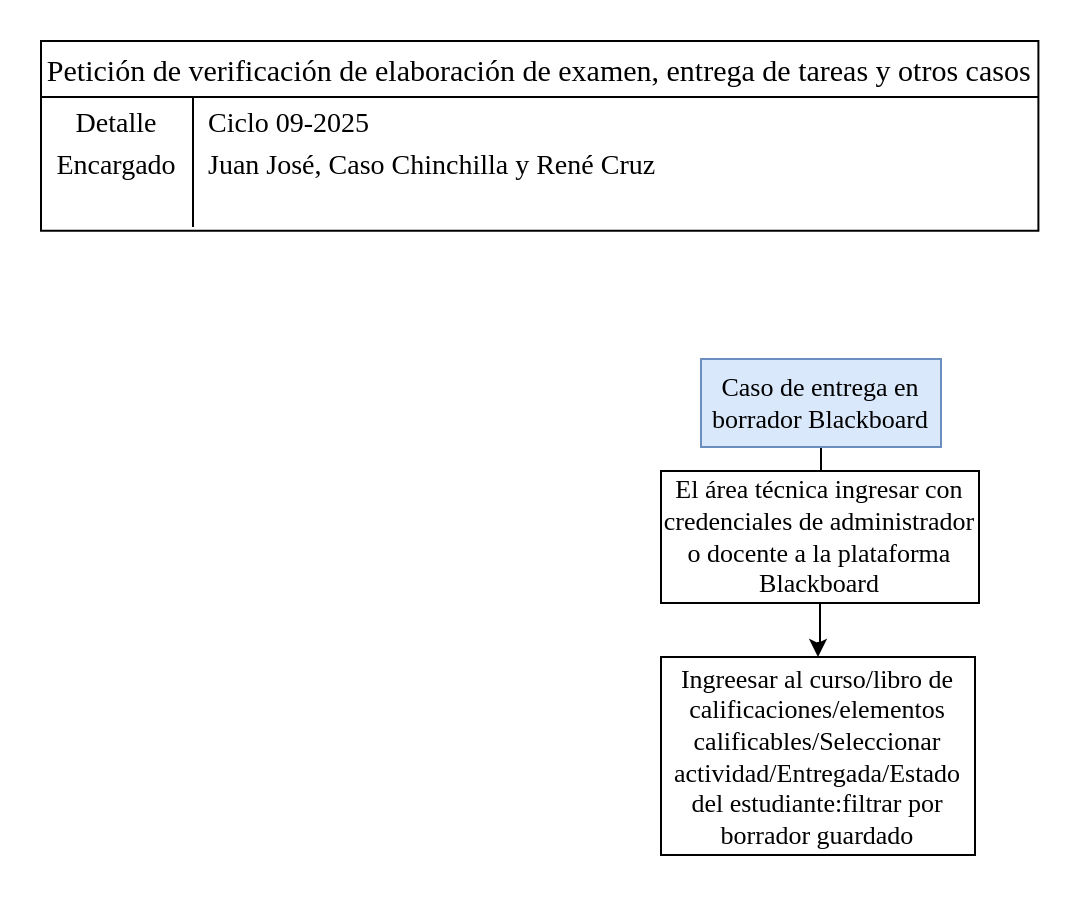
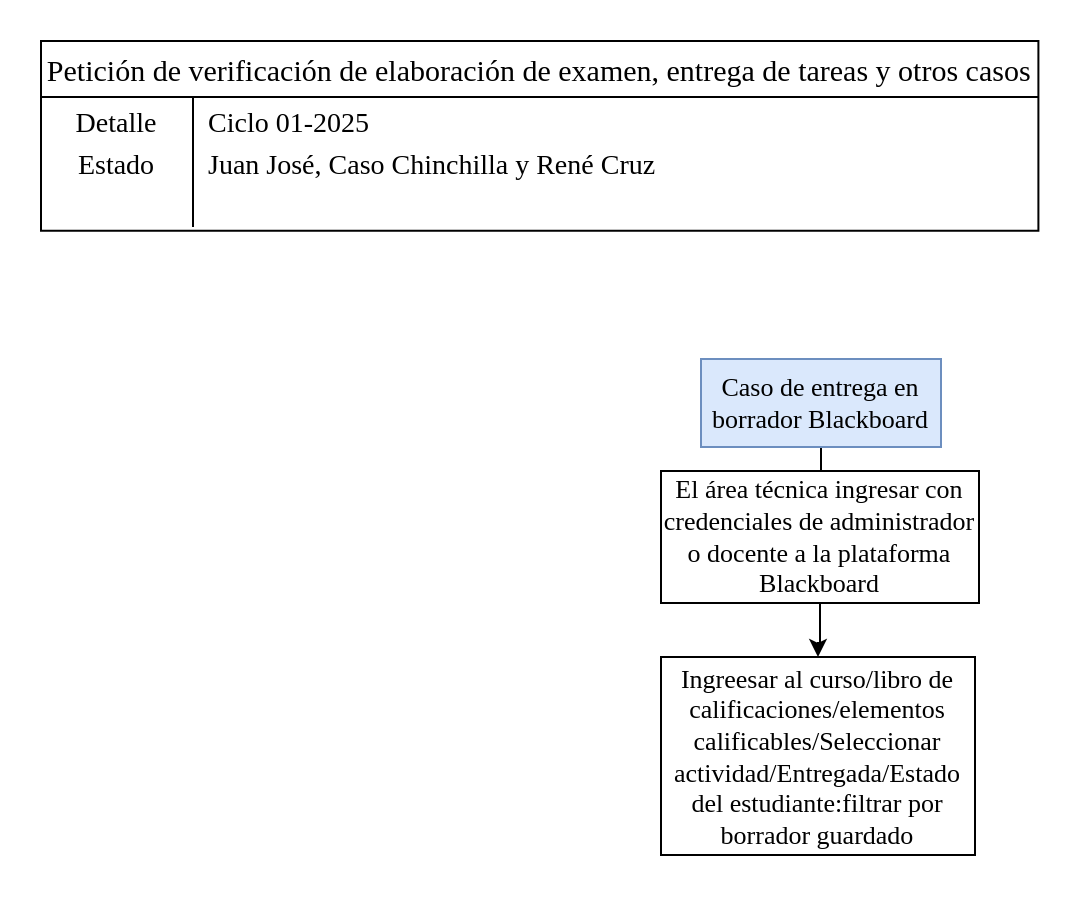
node "Ciclo 09-2025": label "Ciclo 09-2025" -> "Ciclo 01-2025"
node "Encargado": label "Encargado" -> "Estado"
